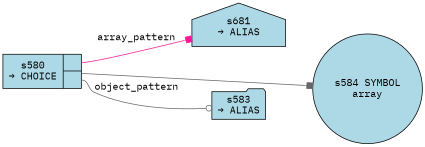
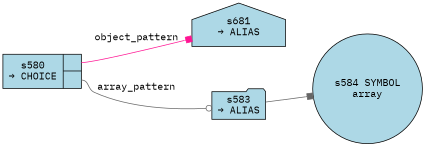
edge "s580" -> "s681 → ALIAS": label "array_pattern" -> "object_pattern"
edge "s580" -> "s584 SYMBOL array": now "s583 → ALIAS" -> "s584 SYMBOL array"
edge "s580" -> "s583 → ALIAS": label "object_pattern" -> "array_pattern"
